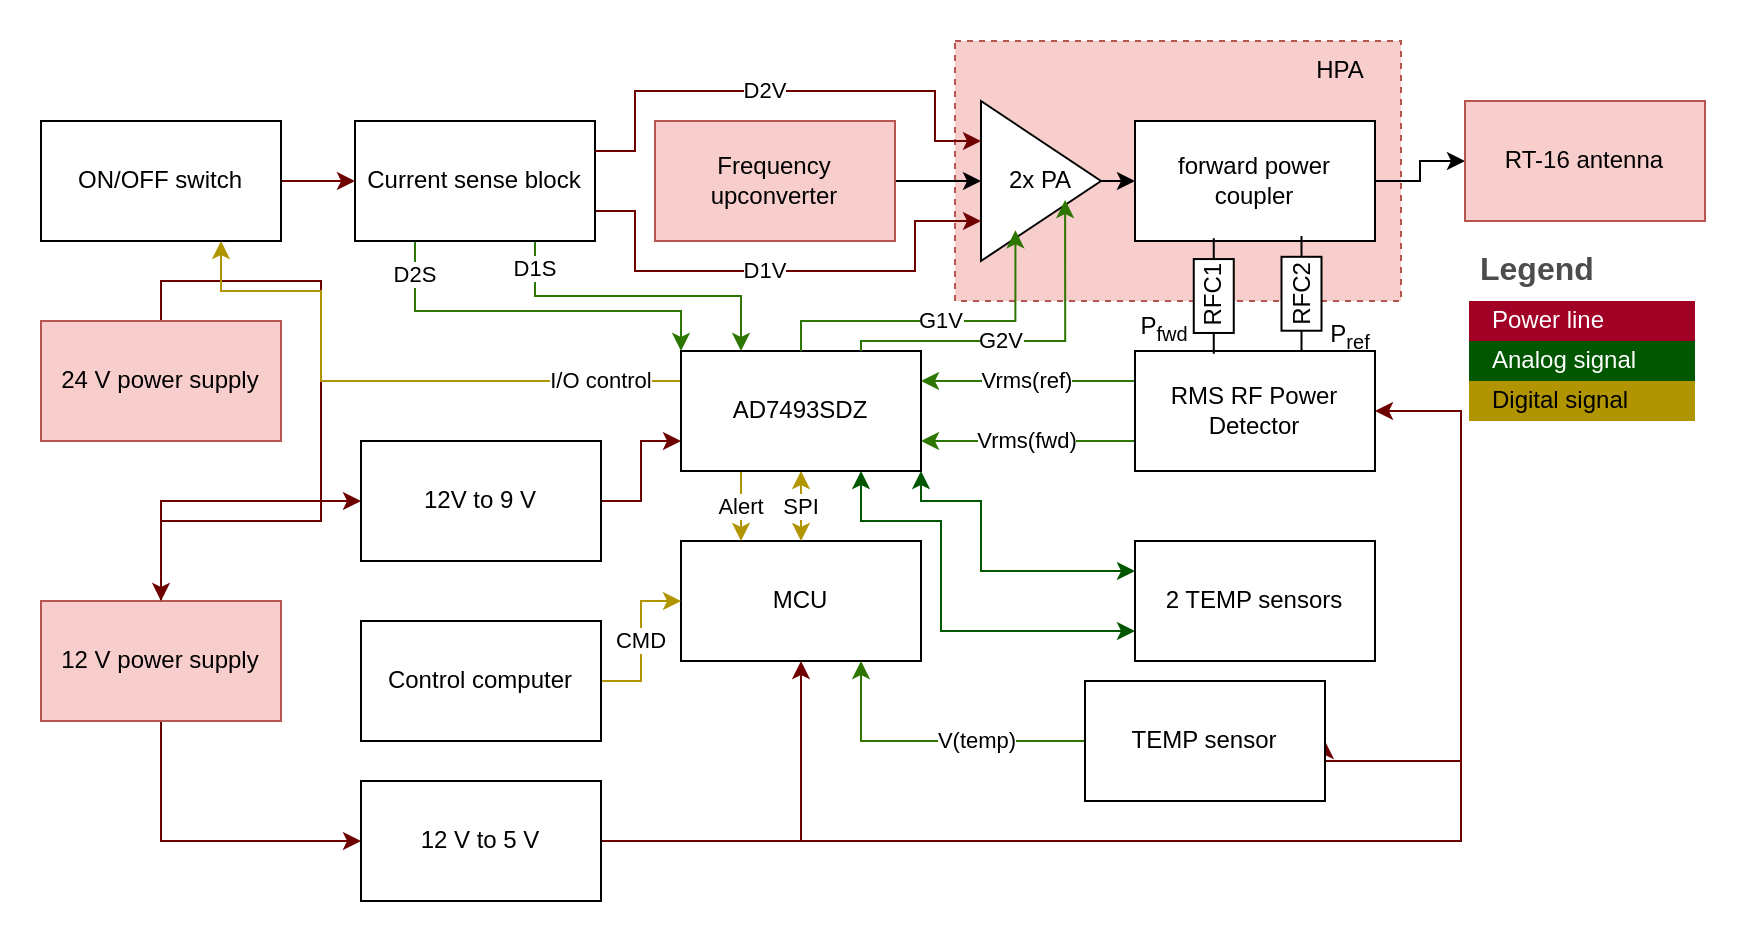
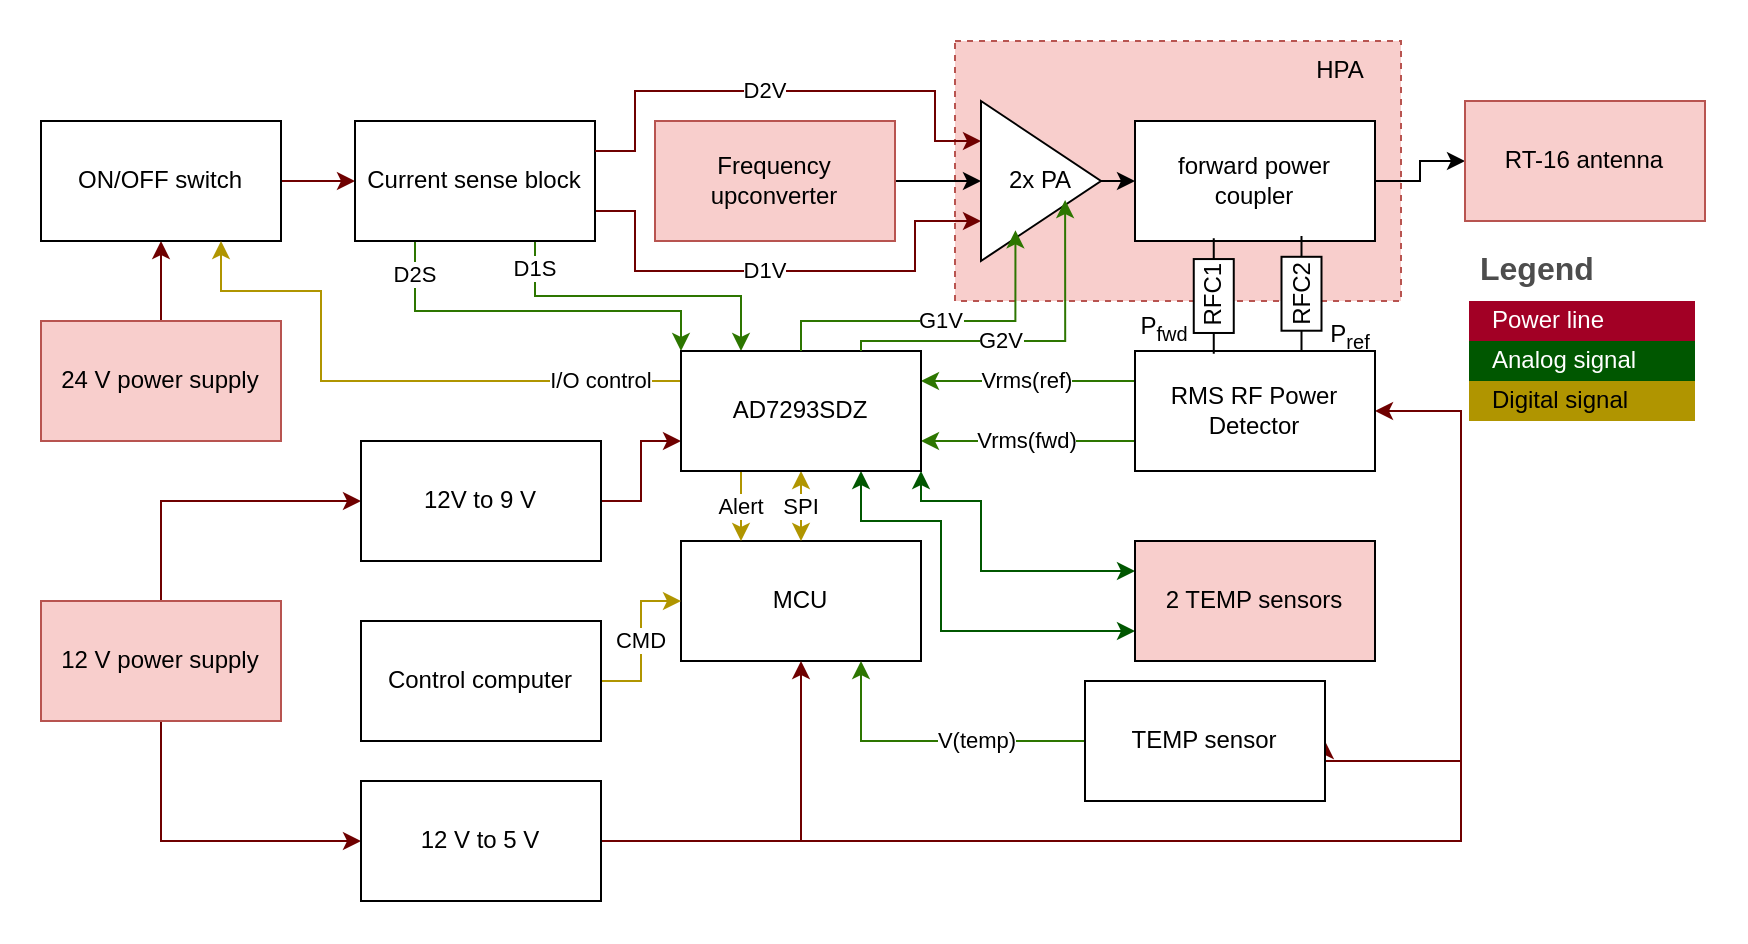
node "AD7493SDZ": label "AD7493SDZ" -> "AD7293SDZ"
edge "24 V power supply" -> "12 V power supply": now "24 V power supply" -> "ON/OFF switch"
node "2 TEMP sensors": fillcolor #ffffff -> #f8cecc
